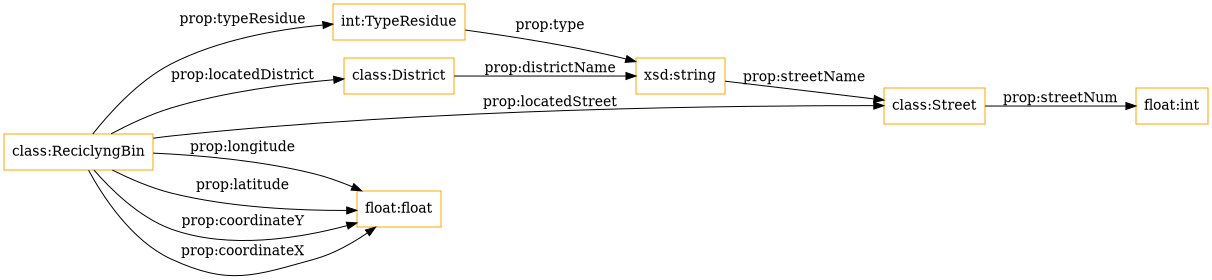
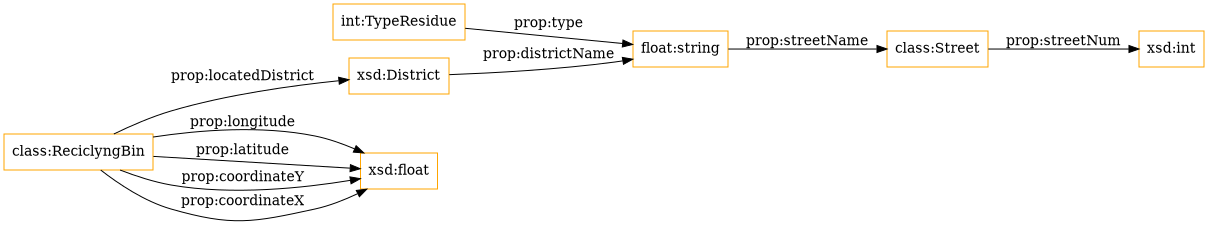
edge "class:ReciclyngBin" -> "int:TypeResidue": removed, label "prop:typeResidue"
node "class:District": label "class:District" -> "xsd:District"
node "xsd:string": label "xsd:string" -> "float:string"
node "float:int": label "float:int" -> "xsd:int"
edge "class:ReciclyngBin" -> "class:Street": removed, label "prop:locatedStreet"
node "float:float": label "float:float" -> "xsd:float"
